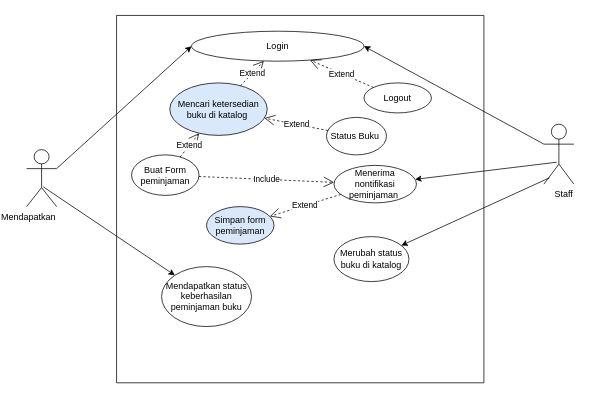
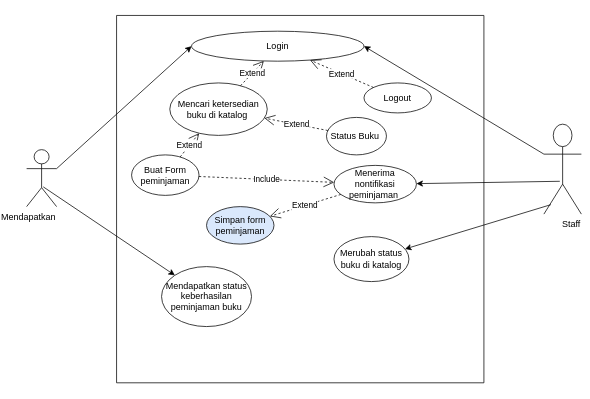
node "Mencari ketersedian buku di katalog": fillcolor #dae8fc -> #ffffff
node "Staff": size 30x60 -> 38x90
